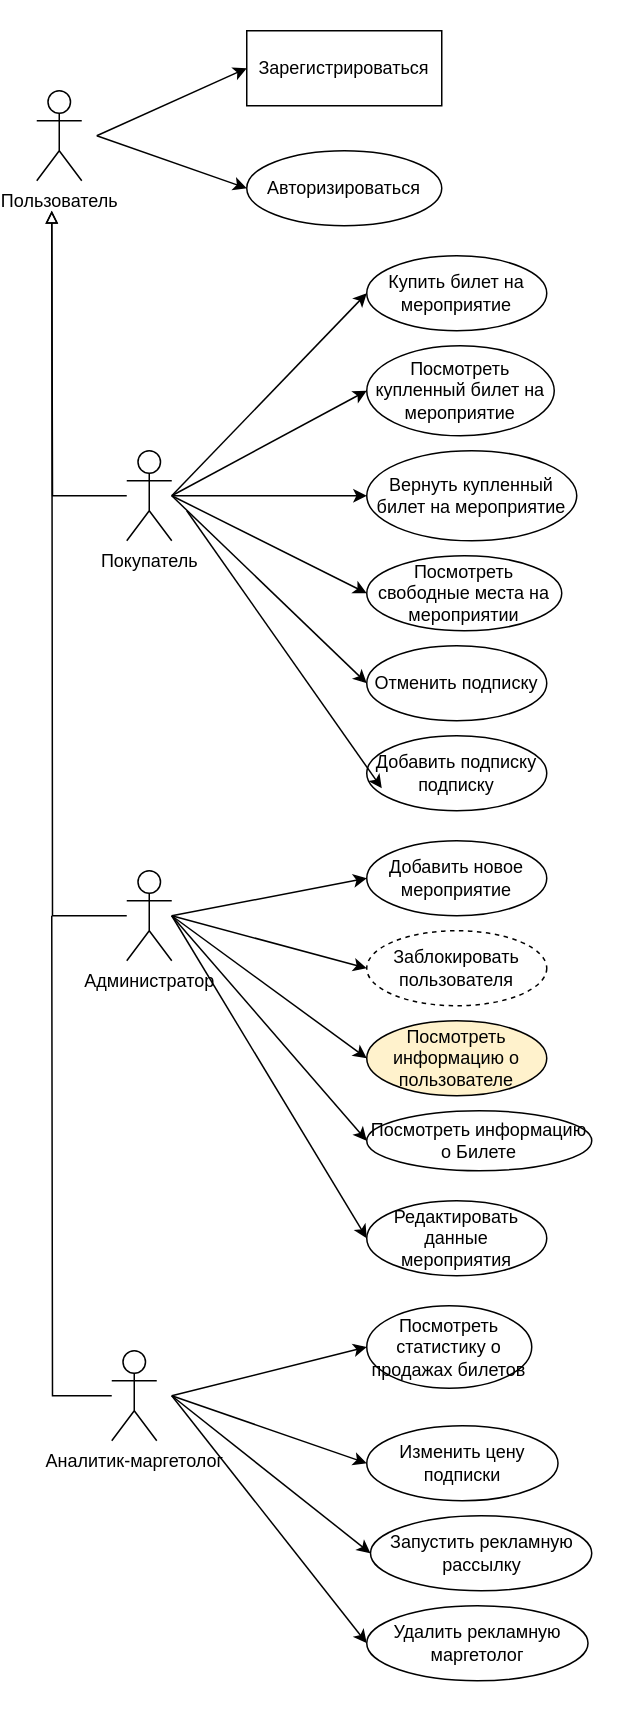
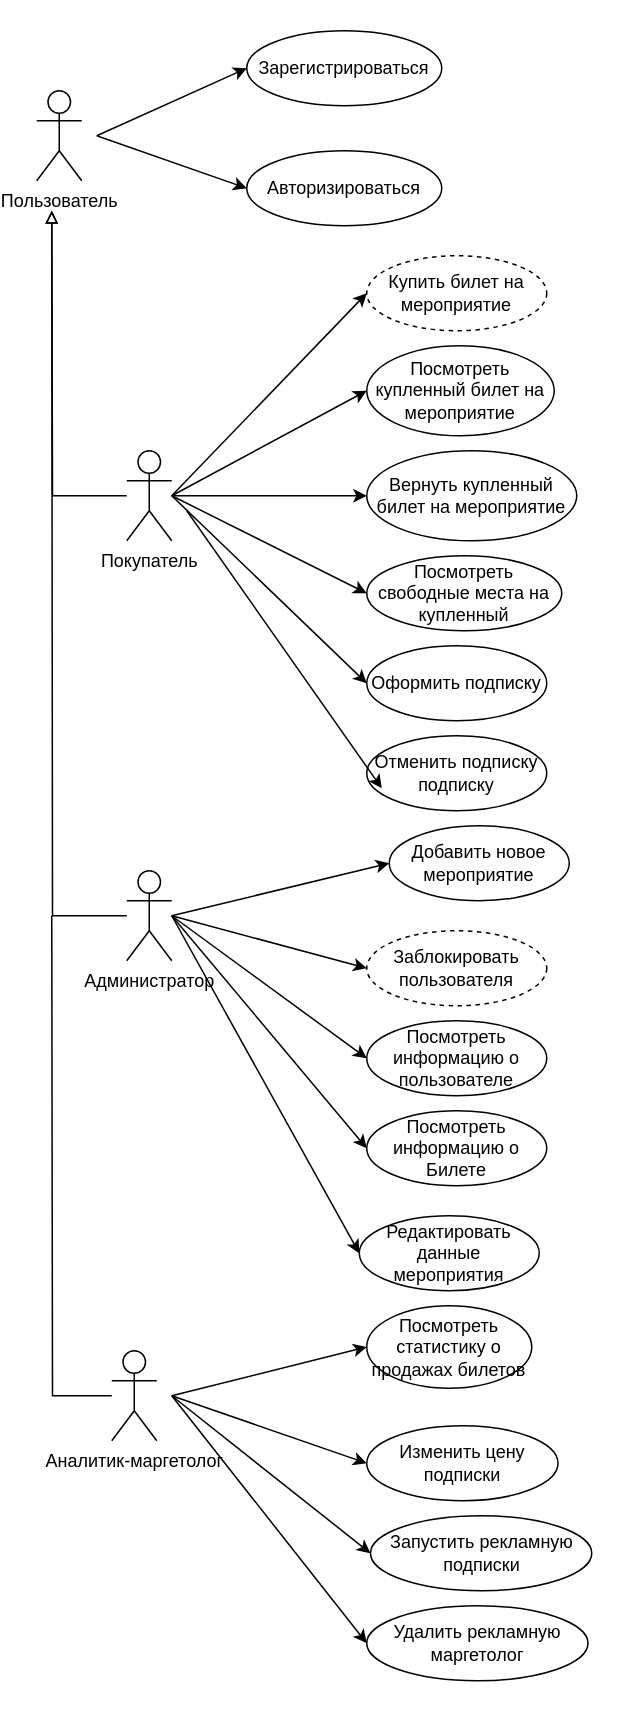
node "Зарегистрироваться": shape rectangle -> ellipse
node "Купить билет на мероприятие": style solid -> dashed
node "Посмотреть свободные места на мероприятии": label "Посмотреть свободные места на мероприятии" -> "Посмотреть свободные места на купленный"
node "Отменить подписку": label "Отменить подписку" -> "Оформить подписку"
node "Добавить подписку подписку": label "Добавить подписку подписку" -> "Отменить подписку подписку"
node "Добавить новое мероприятие": moved (457, 878) -> (479, 863)
node "Посмотреть информацию о пользователе": fillcolor #fff2cc -> #ffffff
node "Посмотреть информацию о Билете": size 225x60 -> 180x75
node "Редактировать данные мероприятия": moved (457, 1238) -> (449, 1253)
node "Запустить рекламную рассылку": label "Запустить рекламную рассылку" -> "Запустить рекламную подписки"
